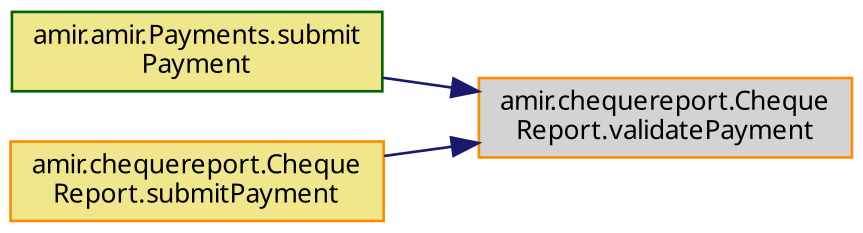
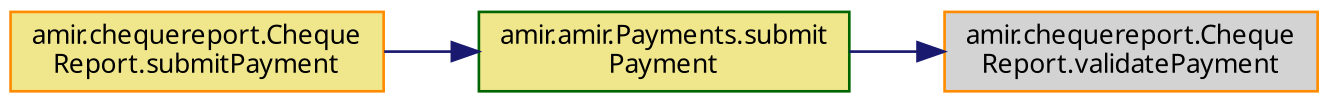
edge "amir.chequereport.Cheque Report.submitPayment" -> "amir.chequereport.Cheque Report.validatePayment": now "amir.chequereport.Cheque Report.submitPayment" -> "amir.amir.Payments.submit Payment"
